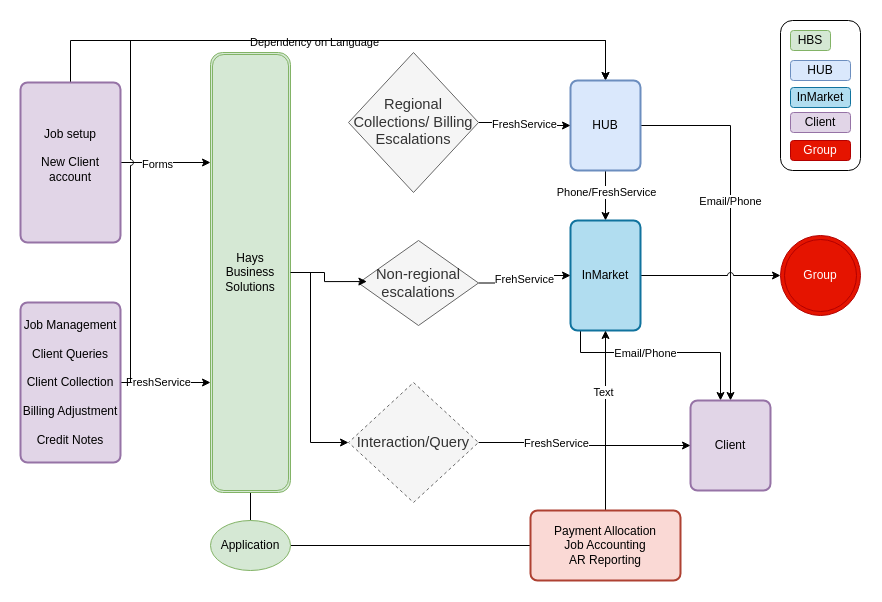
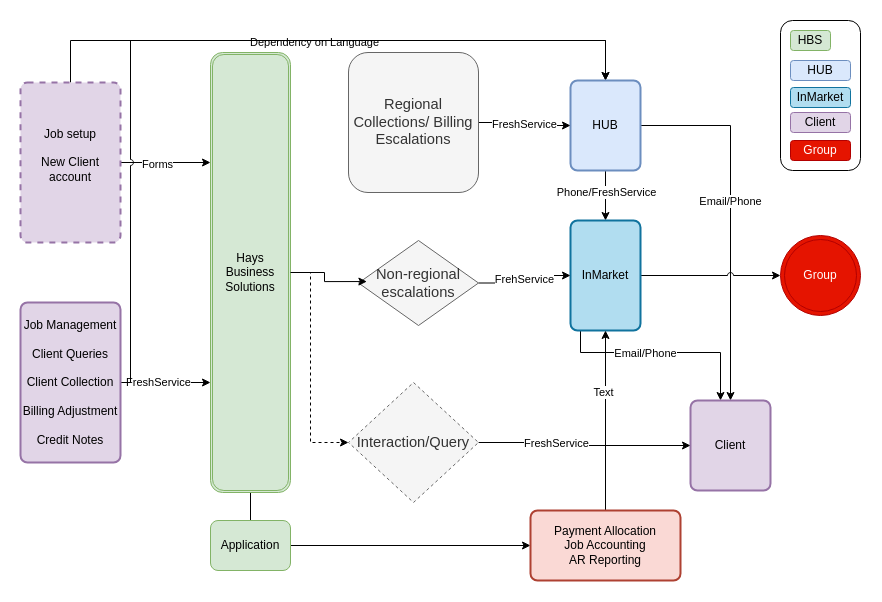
node "Regional Collections/ Billing Escalations": shape diamond -> rounded rectangle
node "Job setup New Client account": style solid -> dashed
edge "Hays Business Solutions" -> "Interaction/Query": style solid -> dashed
node "Application": shape ellipse -> rounded rectangle
edge "Application" -- "Payment Allocation Job Accounting AR Reporting": arrowhead none -> classic
